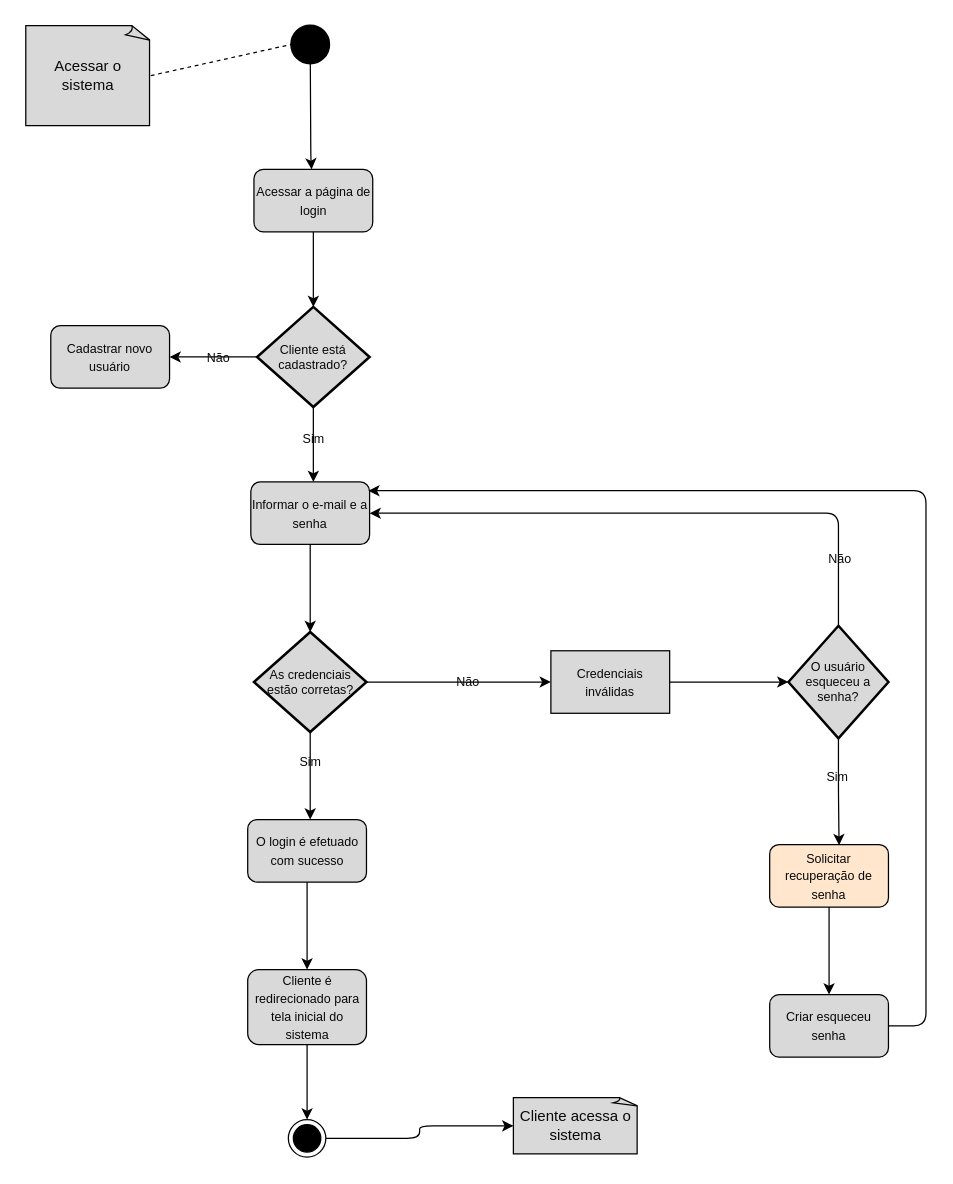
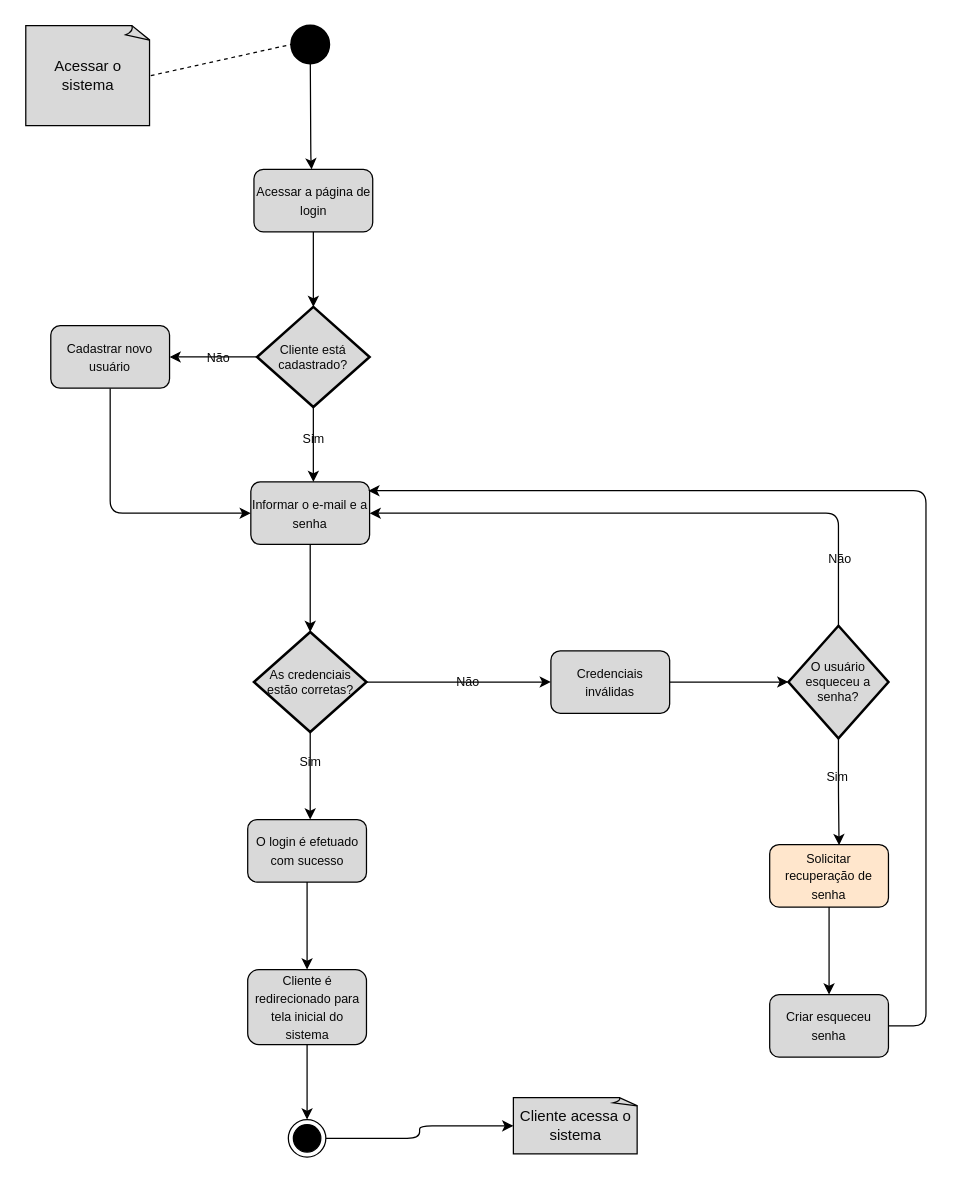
edge "Cadastrar novo usuário" -> "Informar o e-mail e a senha": added
node "Credenciais inválidas": shape rectangle -> rounded rectangle
